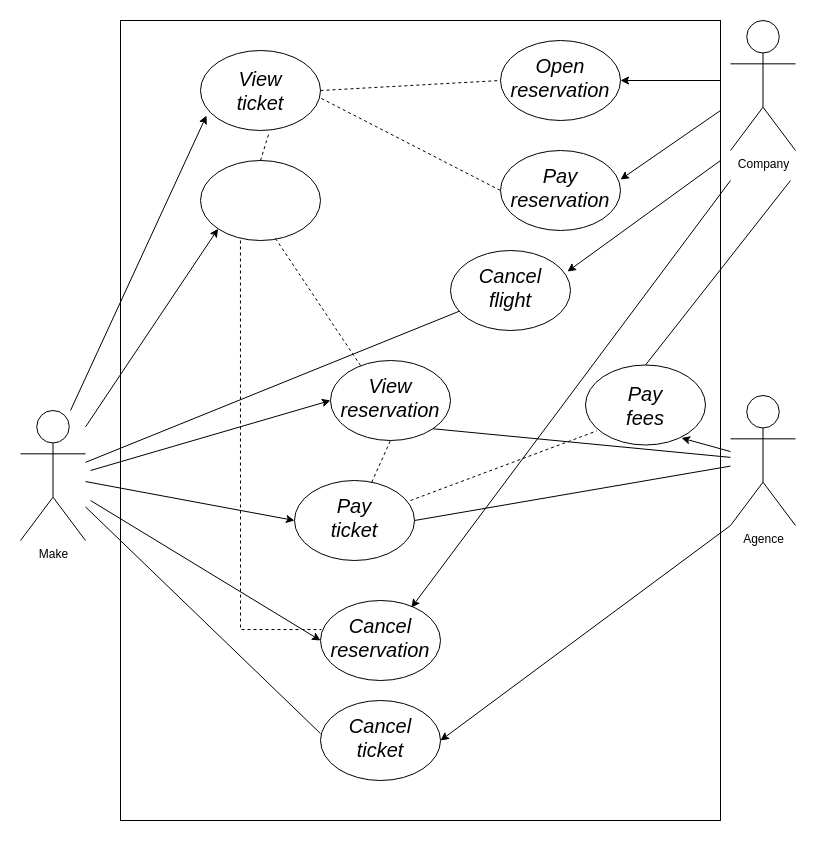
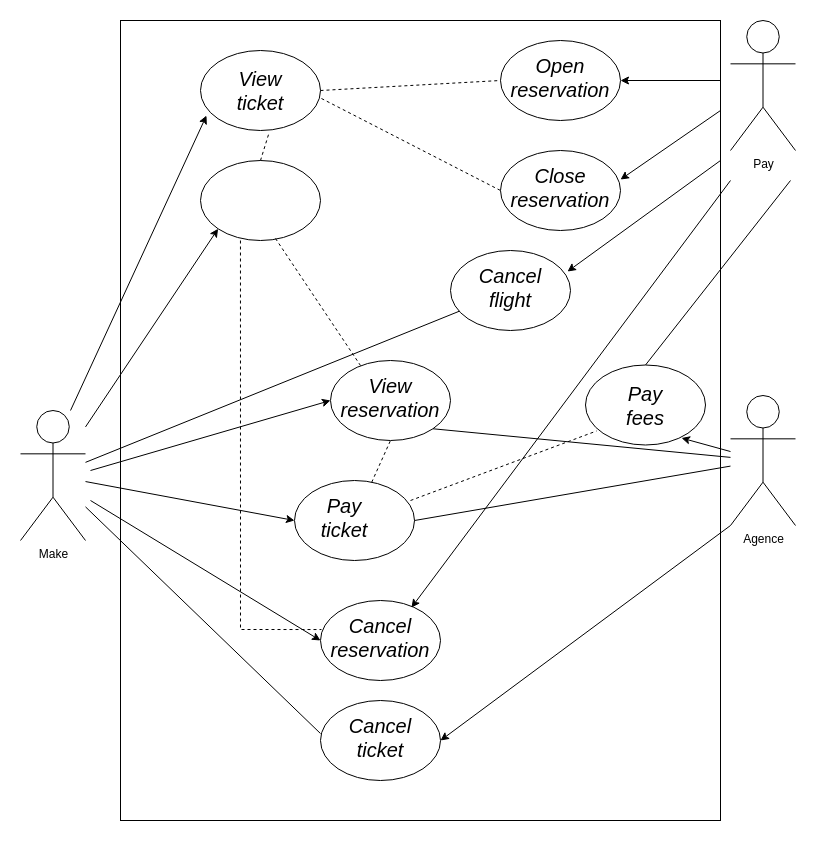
node "Company": label "Company" -> "Pay"
node "Pay reservation": label "Pay reservation" -> "Close reservation"
node "Pay ticket": moved (355, 518) -> (345, 518)
